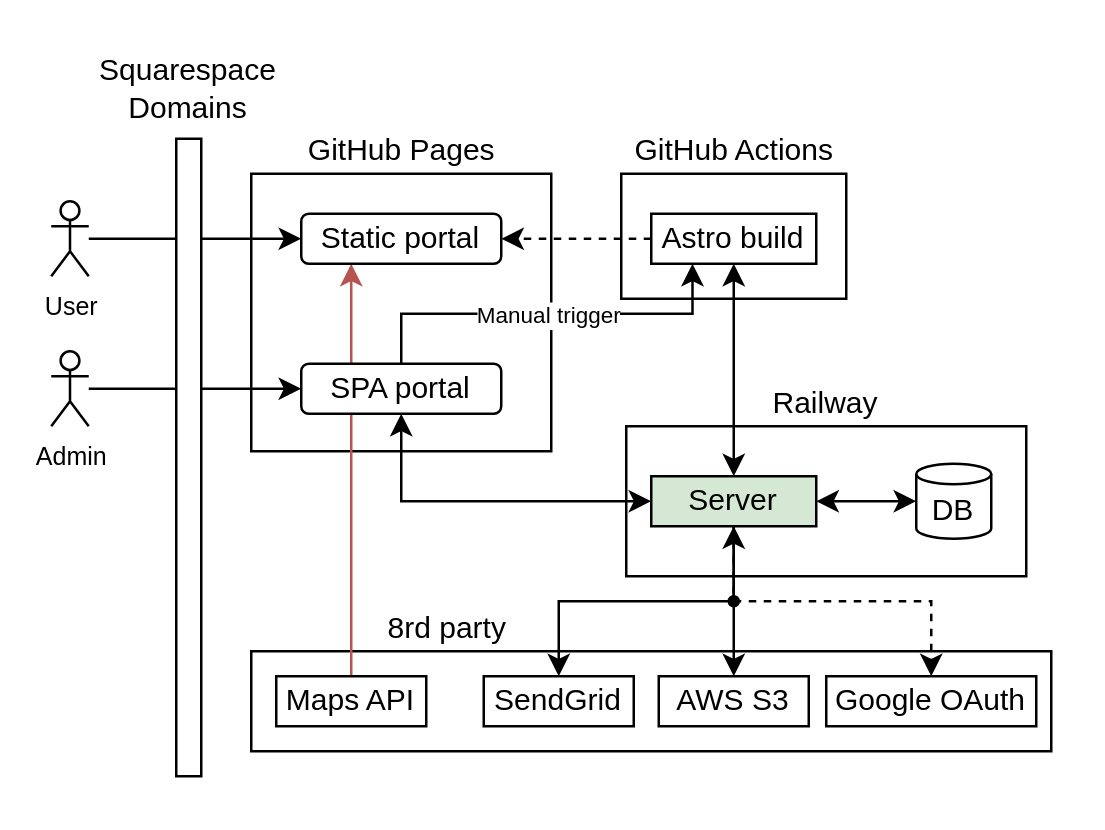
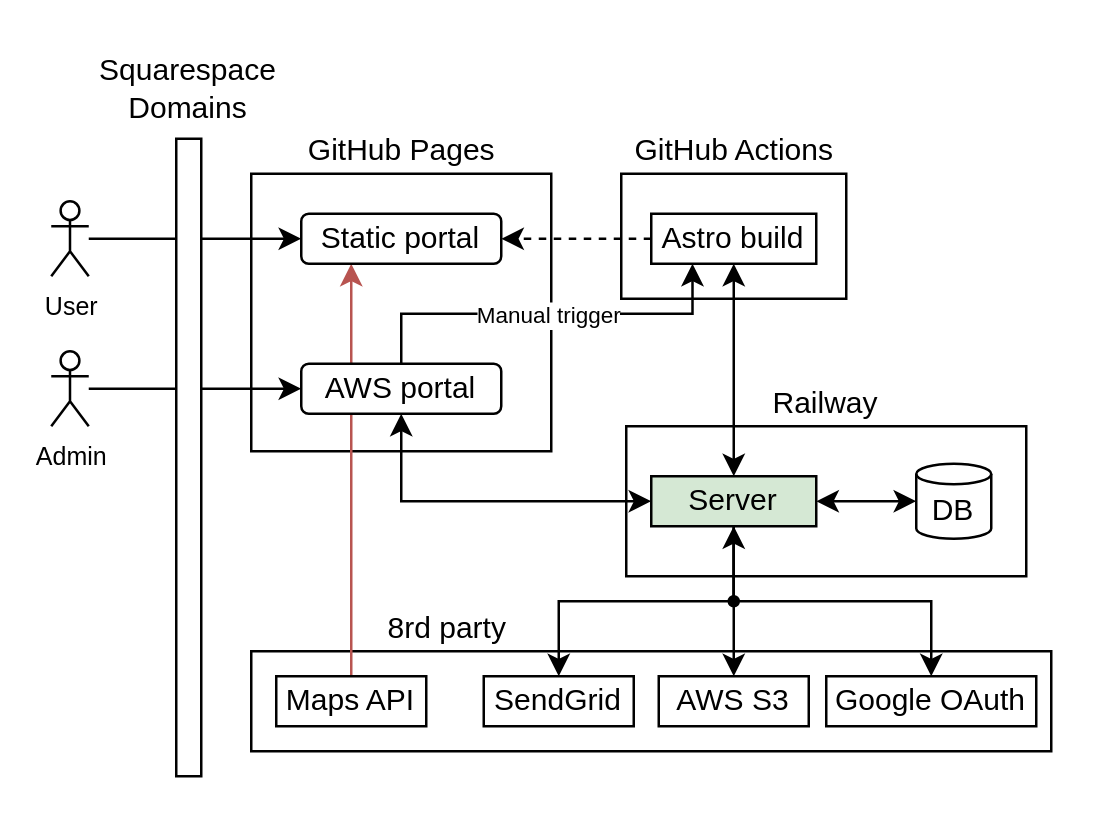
node "SPA portal": label "SPA portal" -> "AWS portal"
edge "Server" -> "Google OAuth": style dashed -> solid
